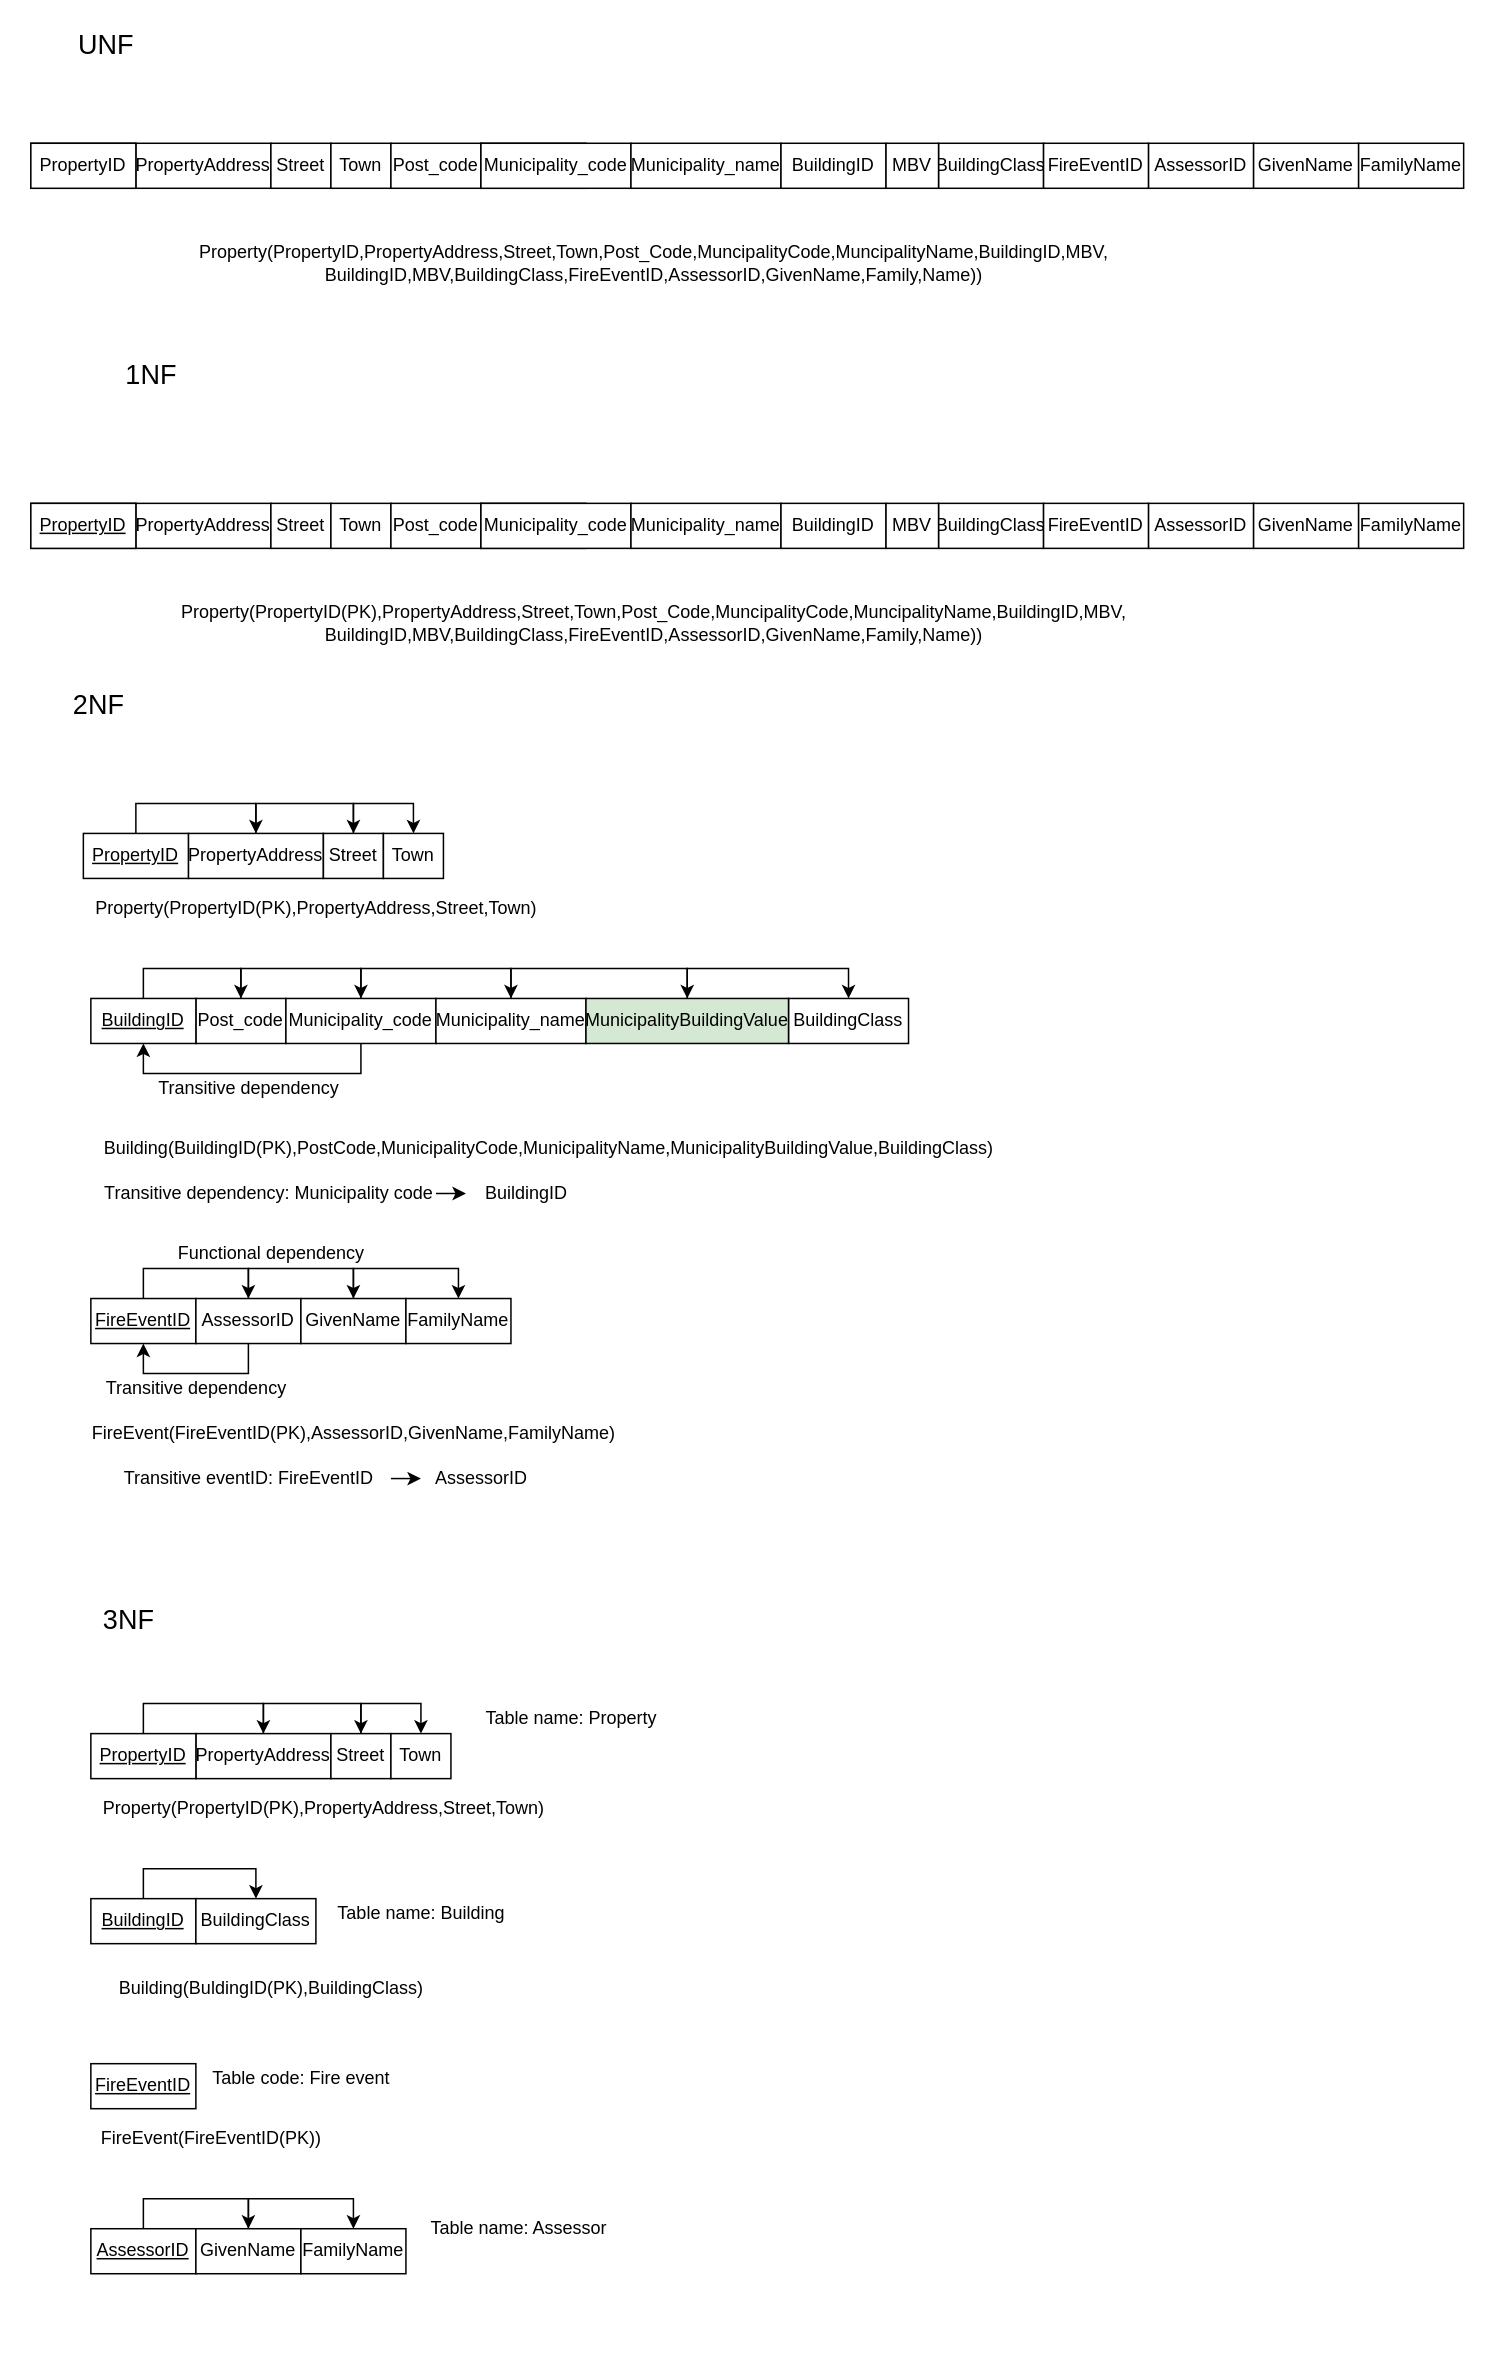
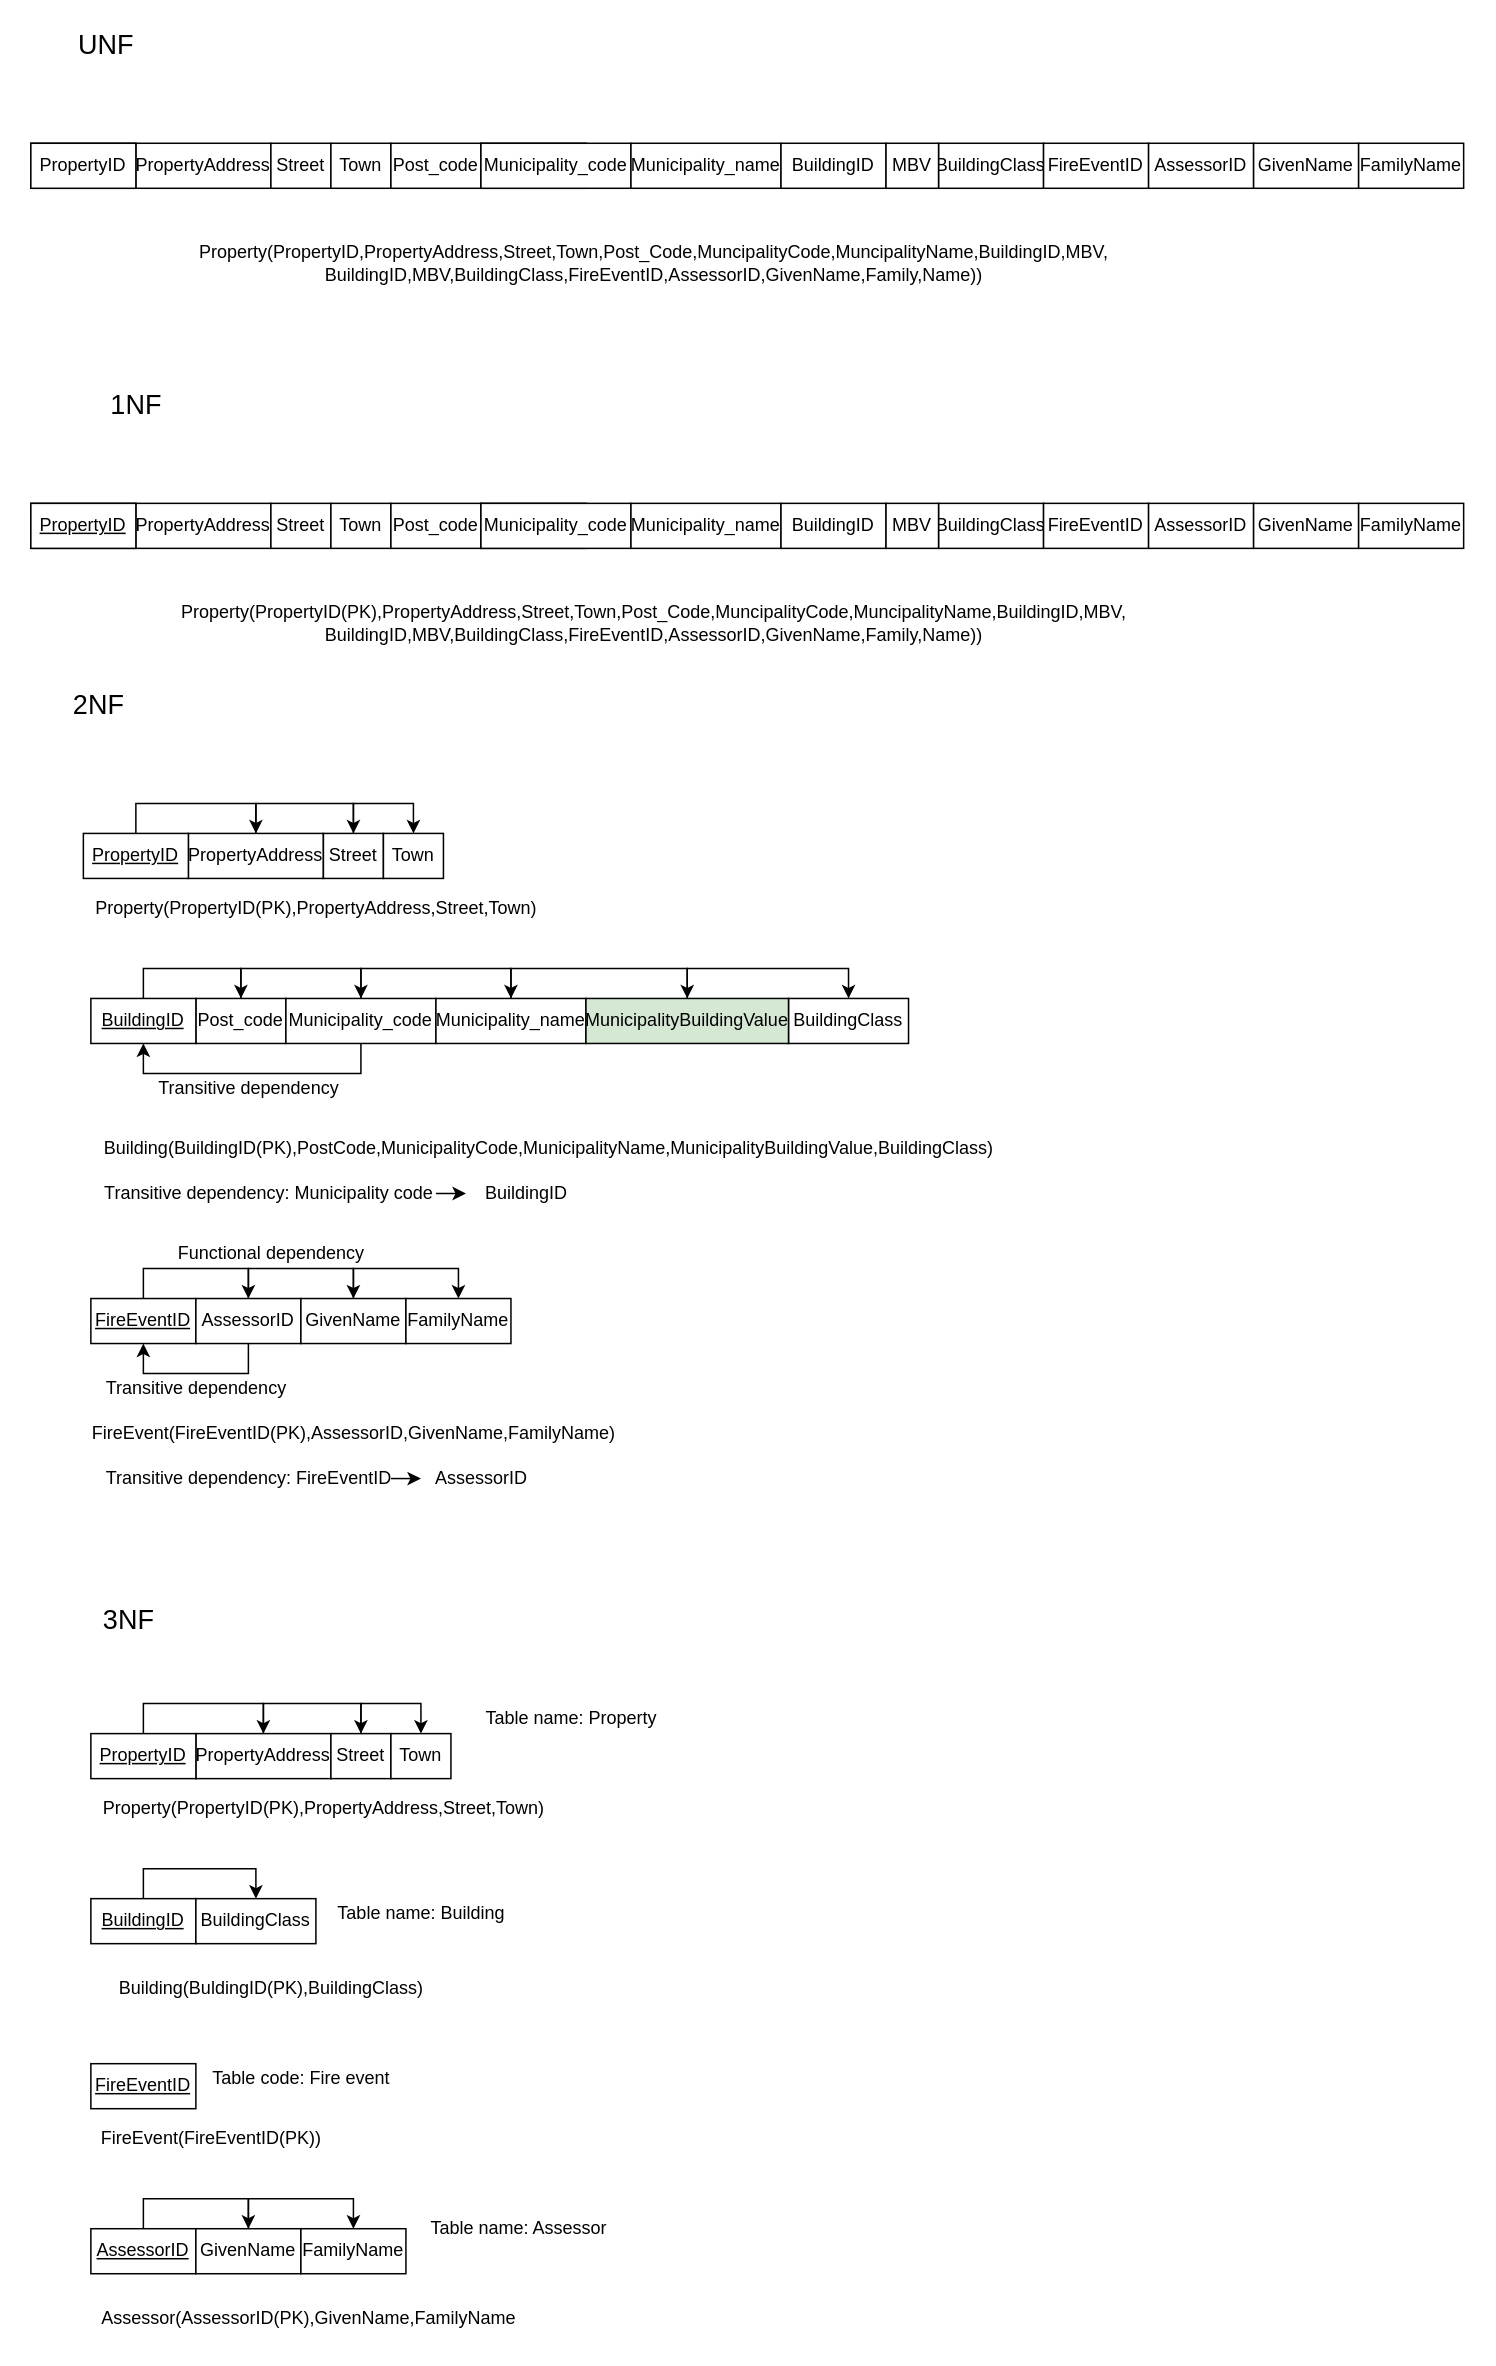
node "1NF": moved (151, 376) -> (136, 406)
node "Transitive eventID: FireEventID": label "Transitive eventID: FireEventID" -> "Transitive dependency: FireEventID"
node "Assessor(AssessorID(PK),GivenName,FamilyName": added
